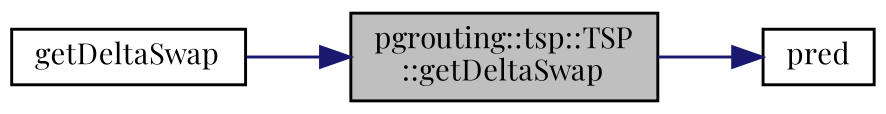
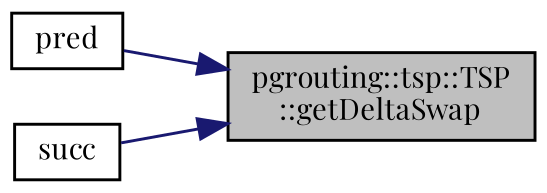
node "getDeltaSwap": label "getDeltaSwap" -> "succ"
edge "pgrouting::tsp::TSP ::getDeltaSwap" -> "pred": reversed
